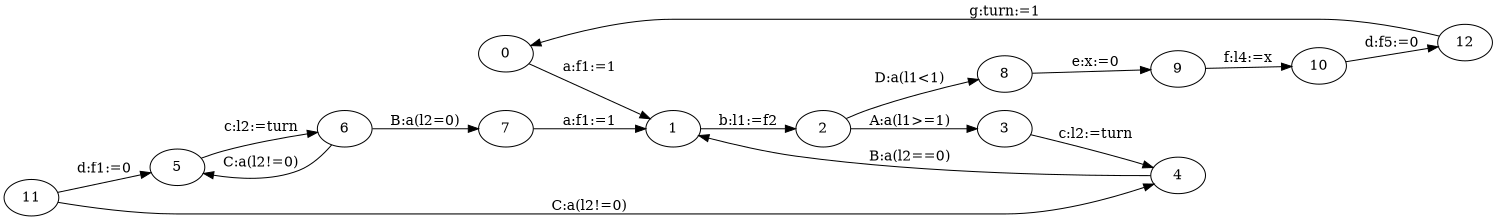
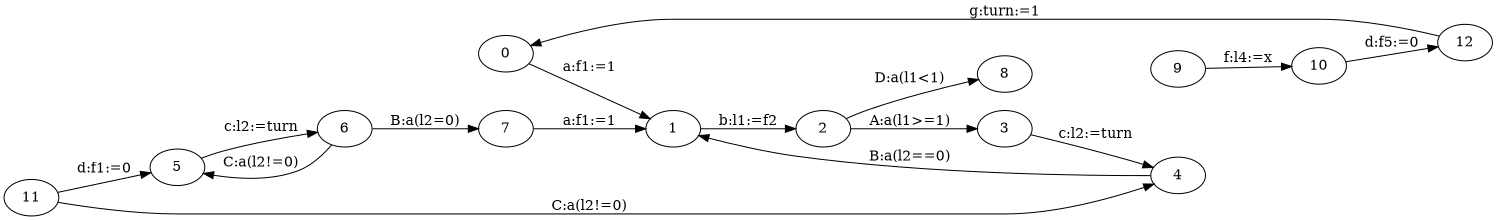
edge "8" -> "9": removed, label "e:x:=0"
